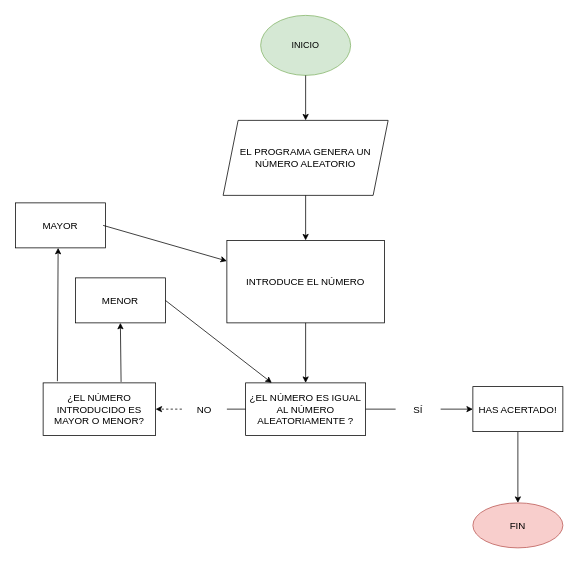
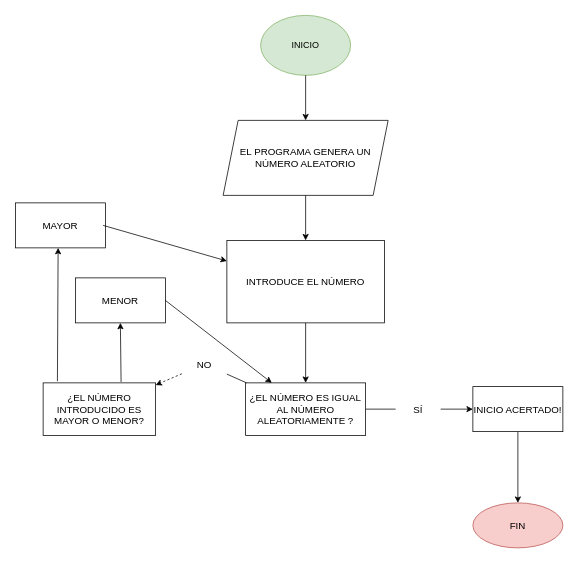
node "NO": moved (204, 409) -> (204, 364)
node "HAS ACERTADO!": label "HAS ACERTADO!" -> "INICIO ACERTADO!"
